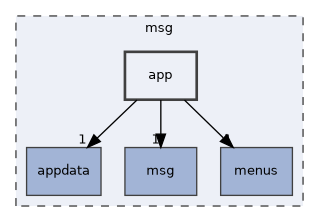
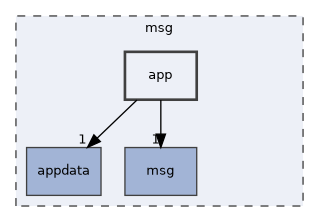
node "menus": removed
